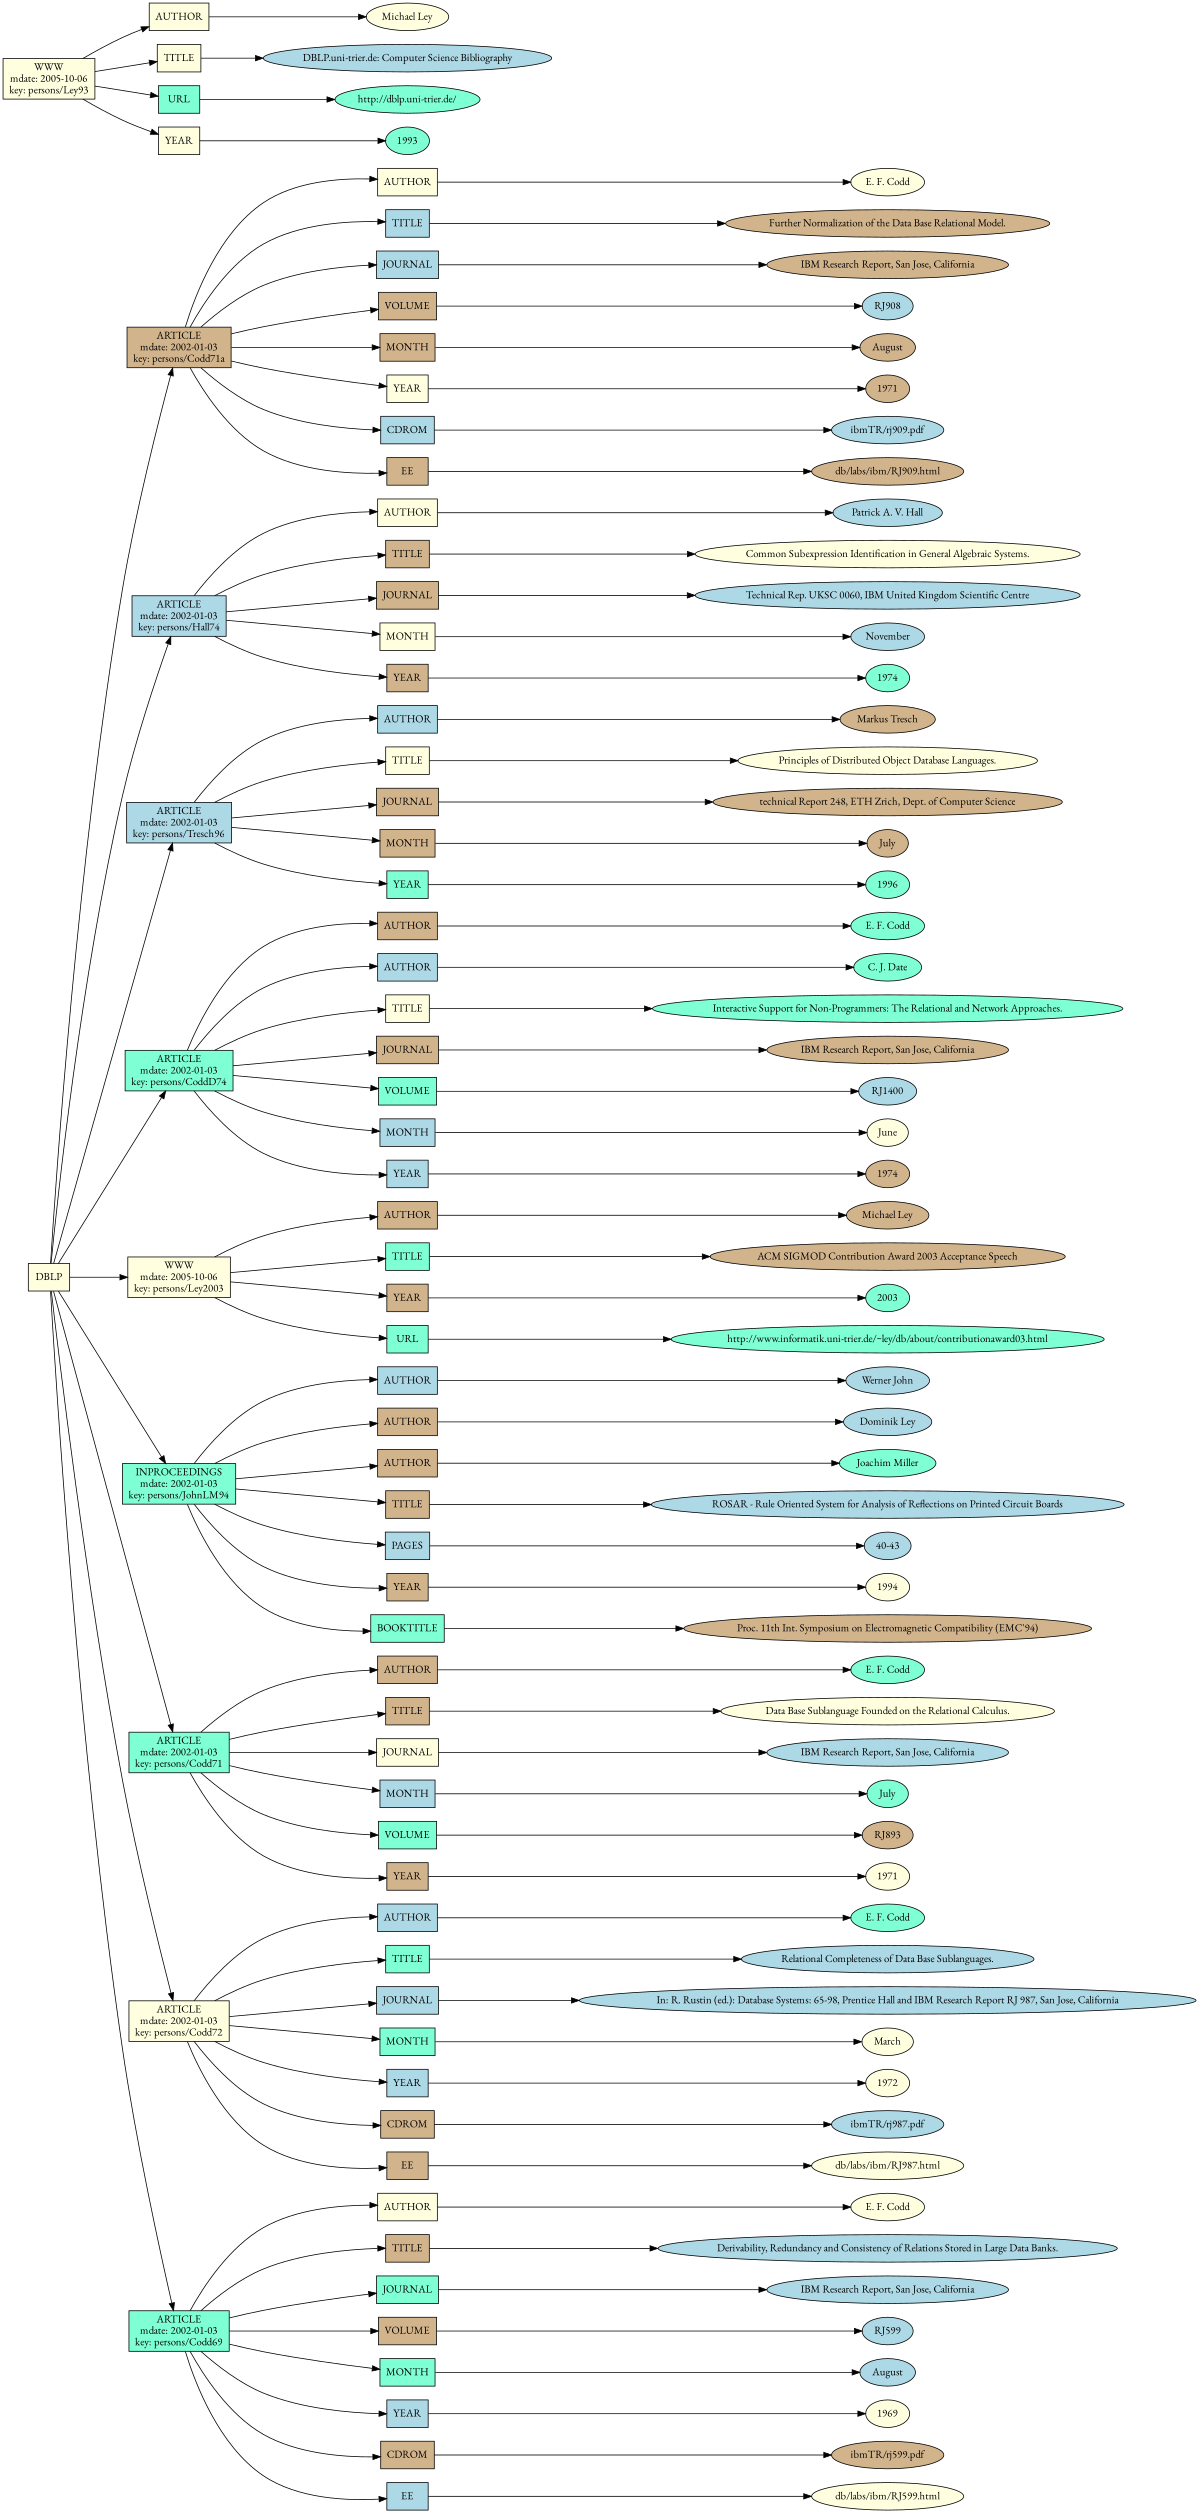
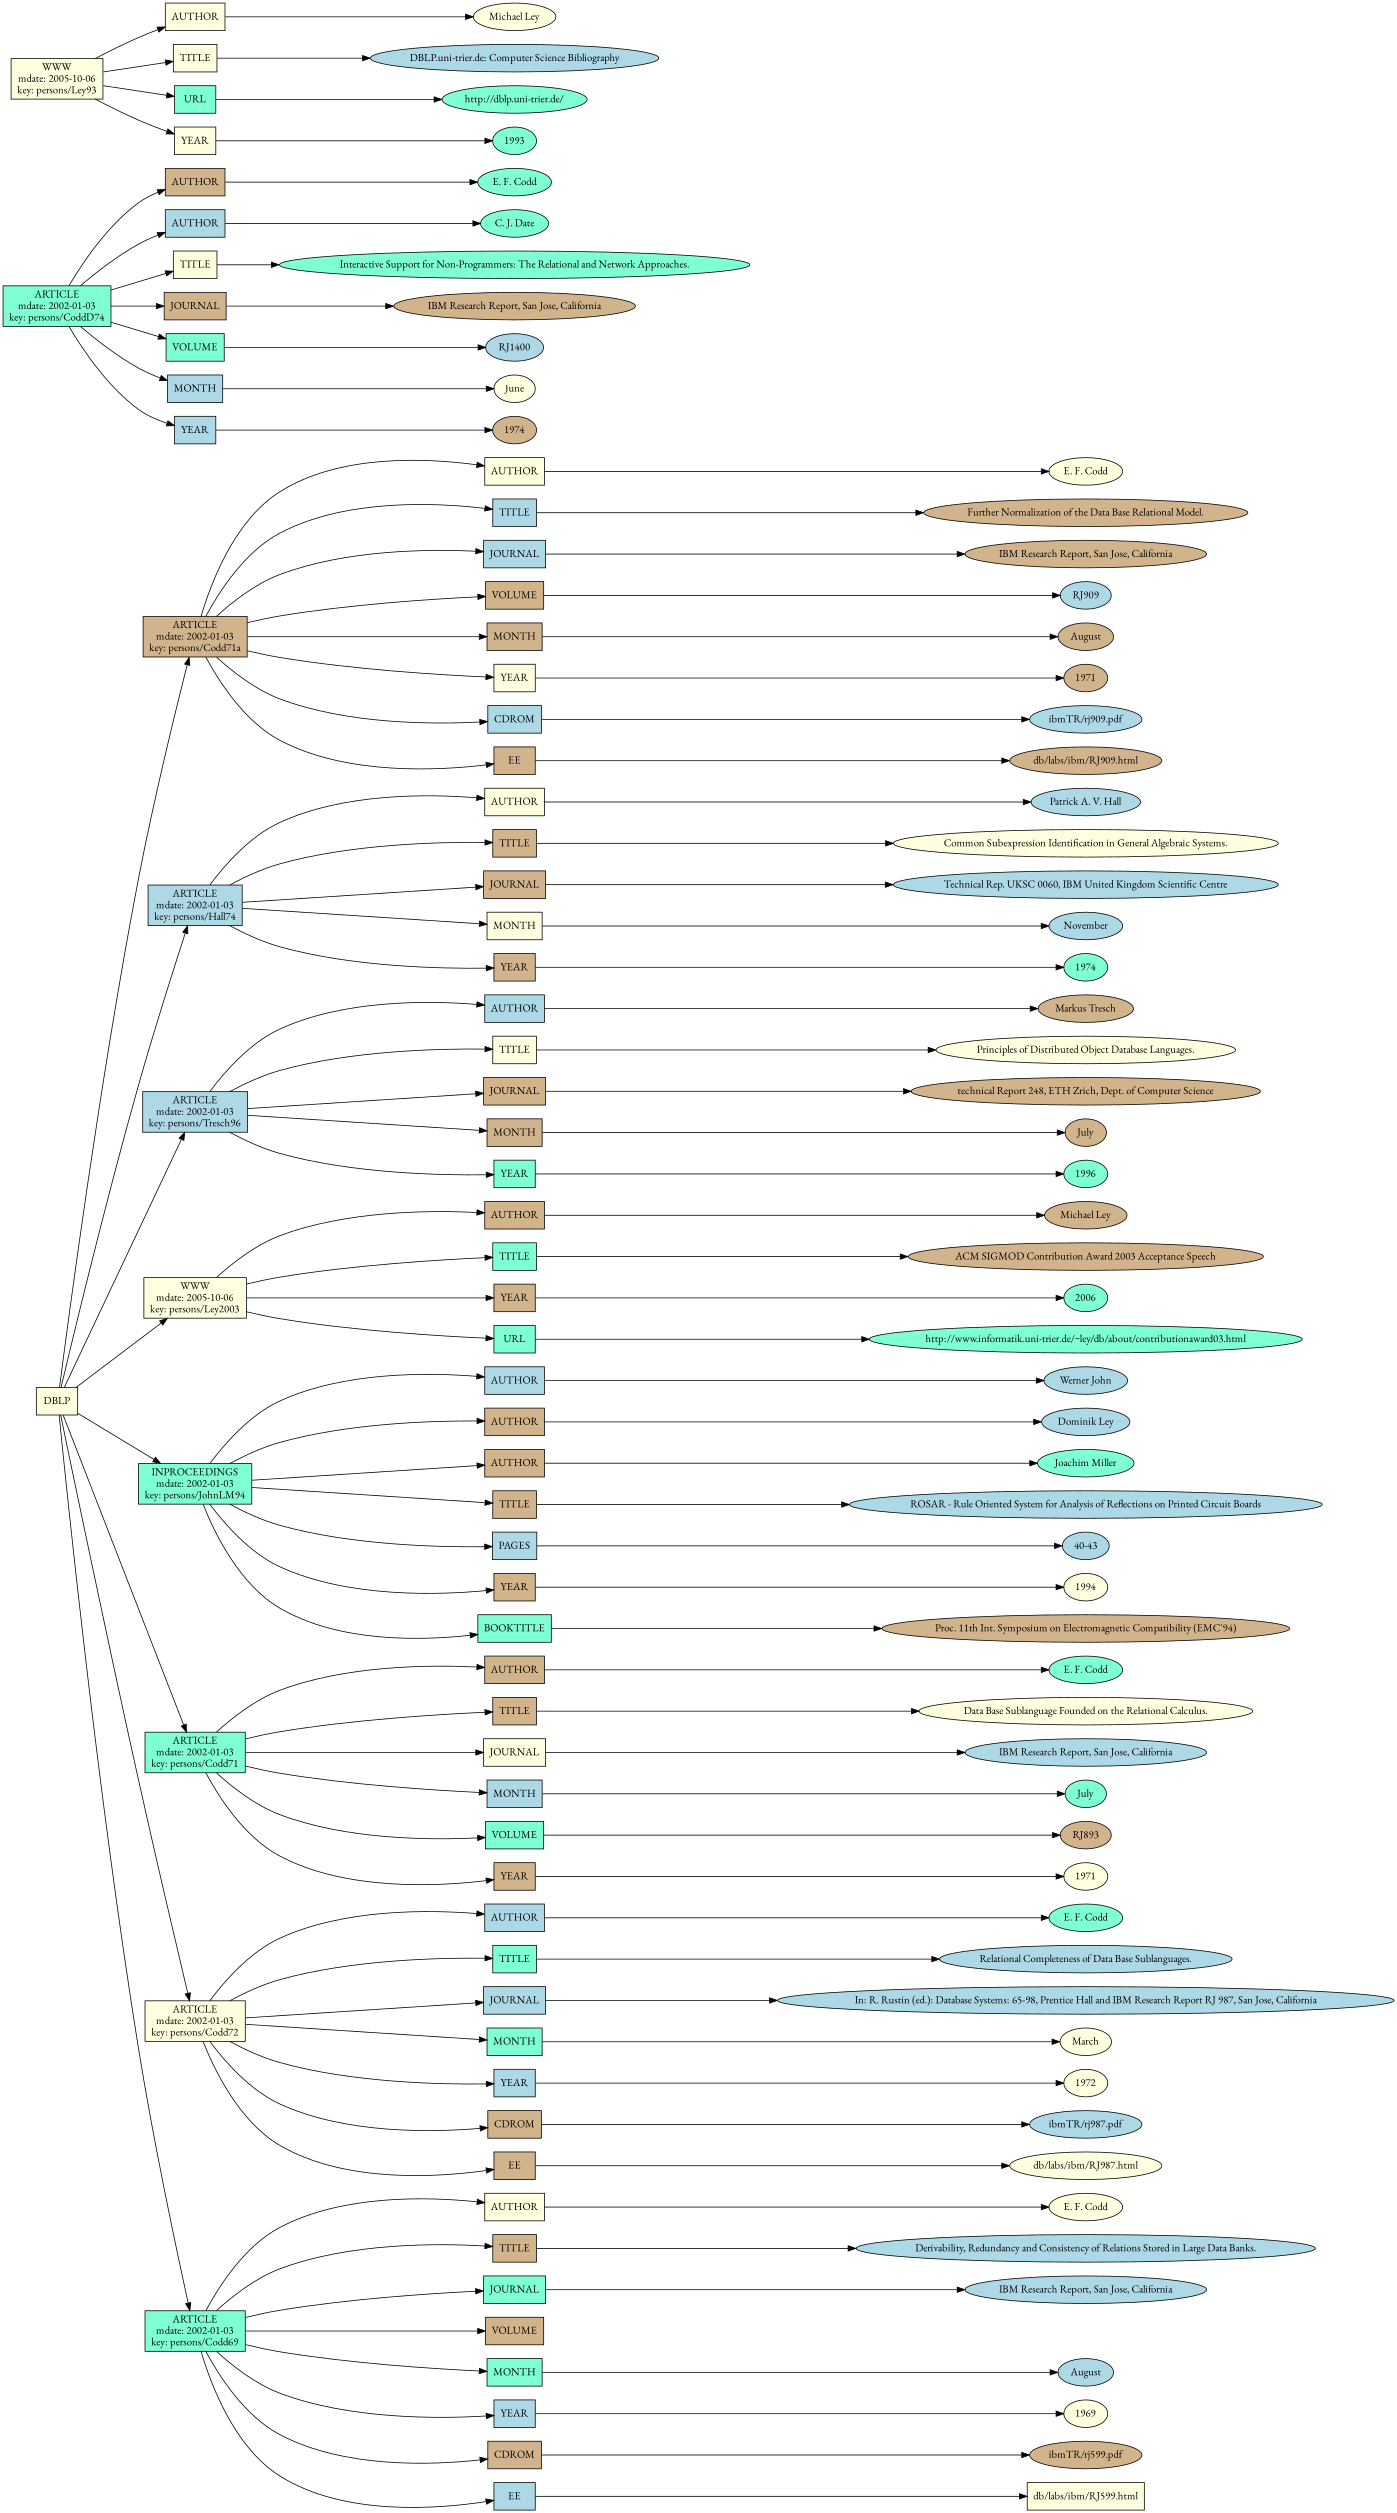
node "RJ908": label "RJ908" -> "RJ909"
edge "DBLP" -> "ARTICLE mdate: 2002-01-03 key: persons/CoddD74": removed
node "2003": label "2003" -> "2006"
node "RJ599": removed
node "db/labs/ibm/RJ599.html": shape ellipse -> box
